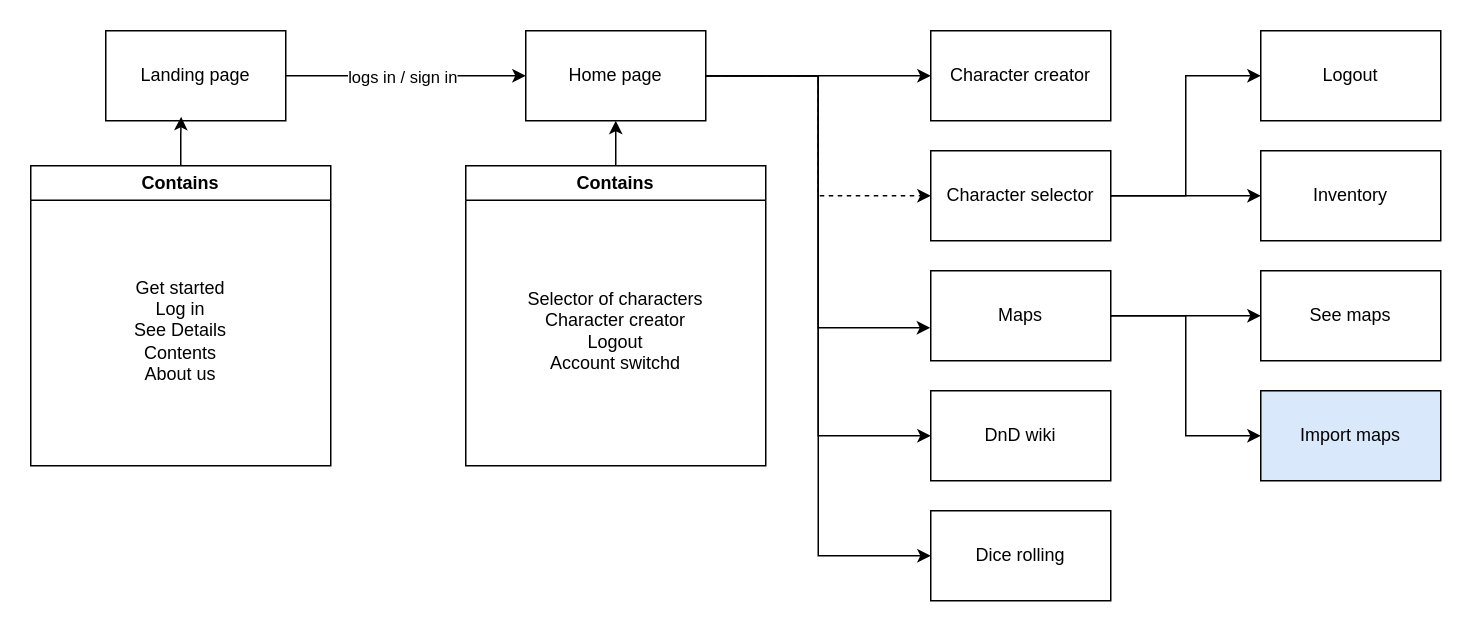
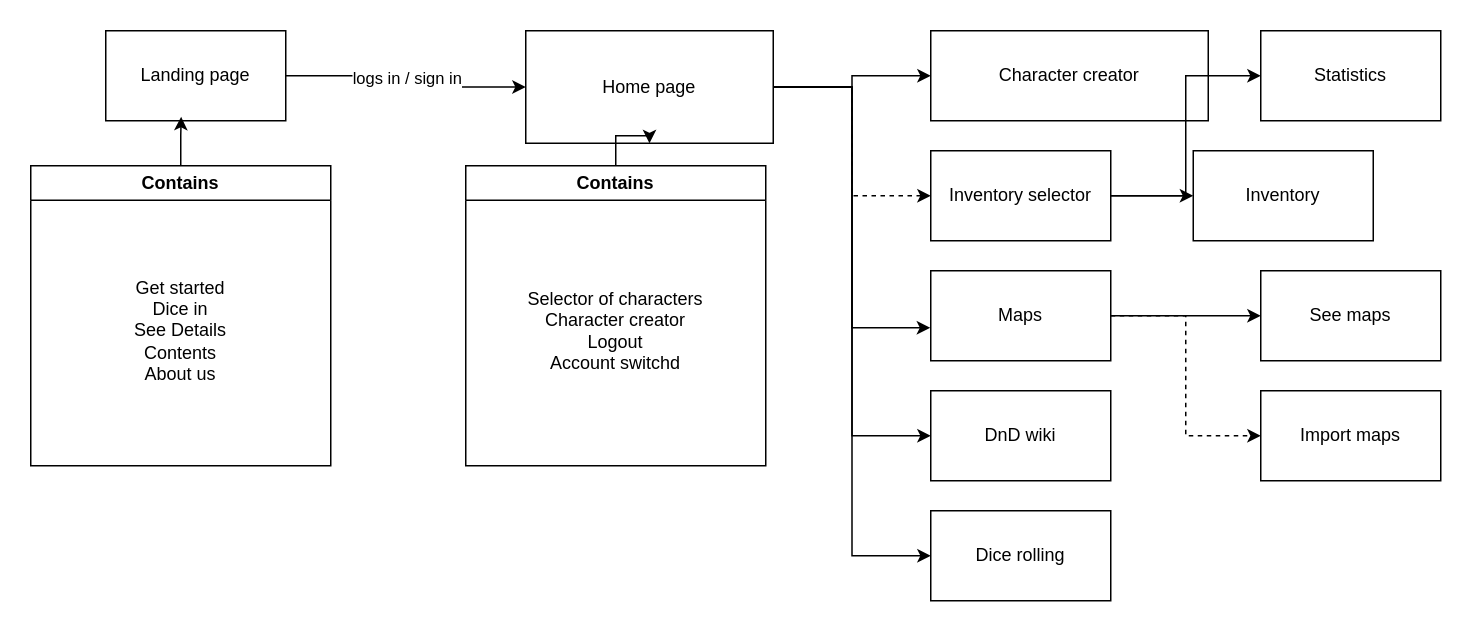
node "Home page": size 180x90 -> 248x113
node "Character creator": size 180x90 -> 278x90
node "Logout": label "Logout" -> "Statistics"
node "Character selector": label "Character selector" -> "Inventory selector"
node "Inventory": moved (1351, 196) -> (1283, 196)
node "Get started Log in See Details Contents About us": label "Get started Log in See Details Contents About us" -> "Get started Dice in See Details Contents About us"
edge "Maps" -> "Import maps": style solid -> dashed
node "Import maps": fillcolor #dae8fc -> #ffffff
